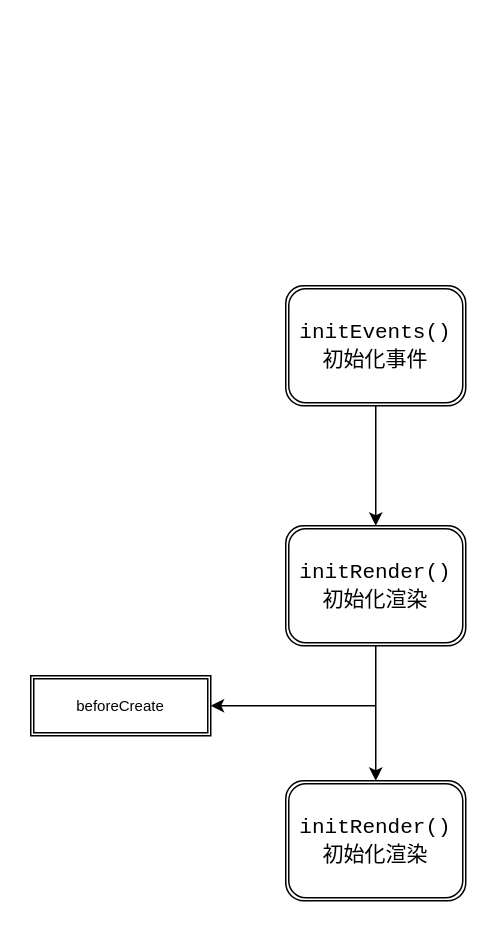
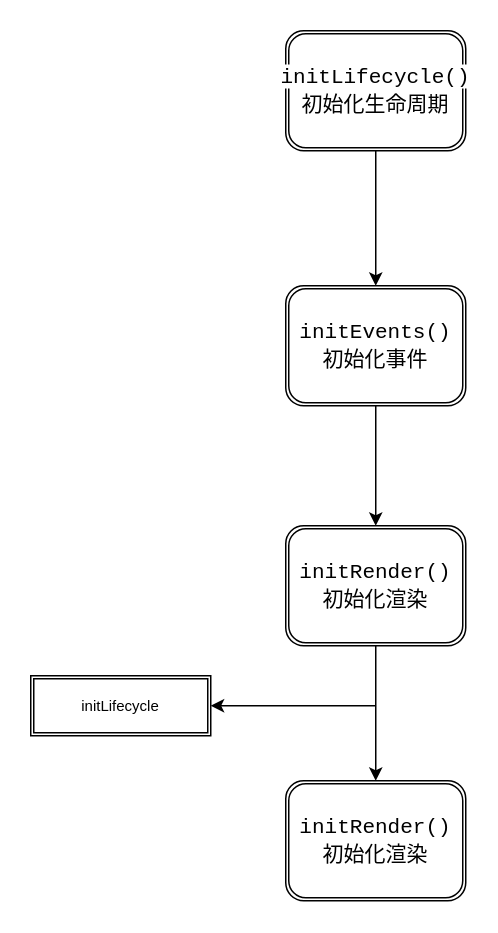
node "initLifecycle() 初始化生命周期": added
edge "initLifecycle() 初始化生命周期" -> "initEvents() 初始化事件": added
node "beforeCreate": label "beforeCreate" -> "initLifecycle"
